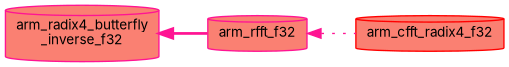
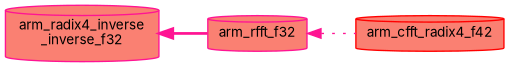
node "arm_radix4_butterfly _inverse_f32": label "arm_radix4_butterfly _inverse_f32" -> "arm_radix4_inverse _inverse_f32"
node "arm_cfft_radix4_f32": label "arm_cfft_radix4_f32" -> "arm_cfft_radix4_f42"
